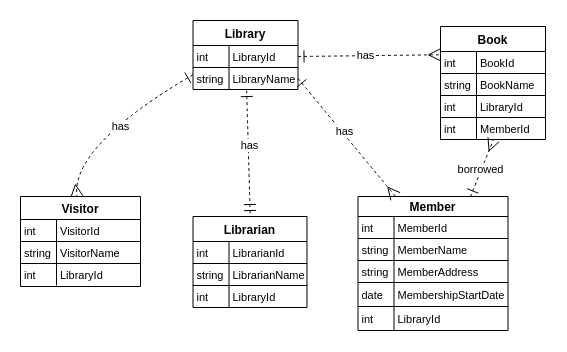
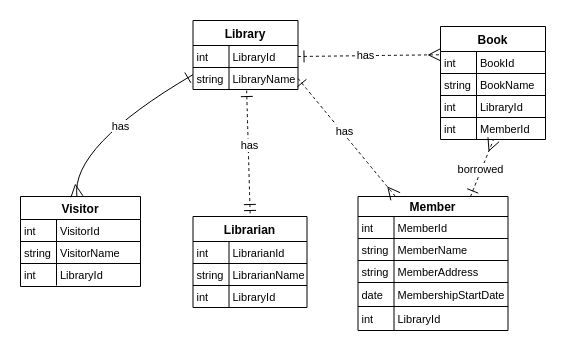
edge "Library" -- "Visitor": style dashed -> solid
